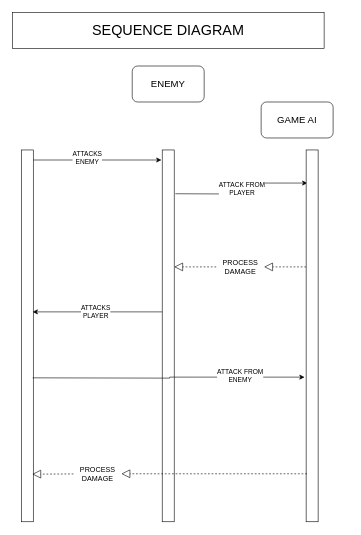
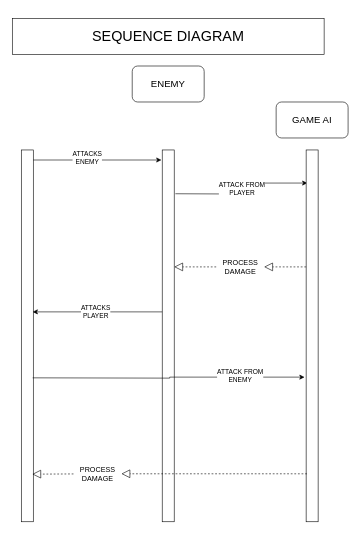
node "SEQUENCE DIAGRAM": moved (168, 30) -> (168, 36)
node "GAME AI": moved (297, 120) -> (312, 120)
